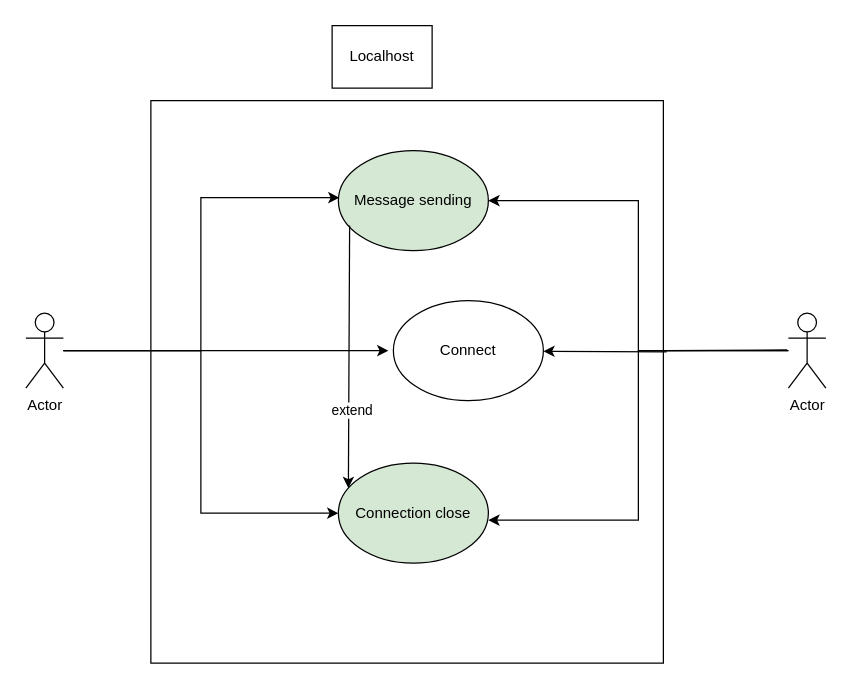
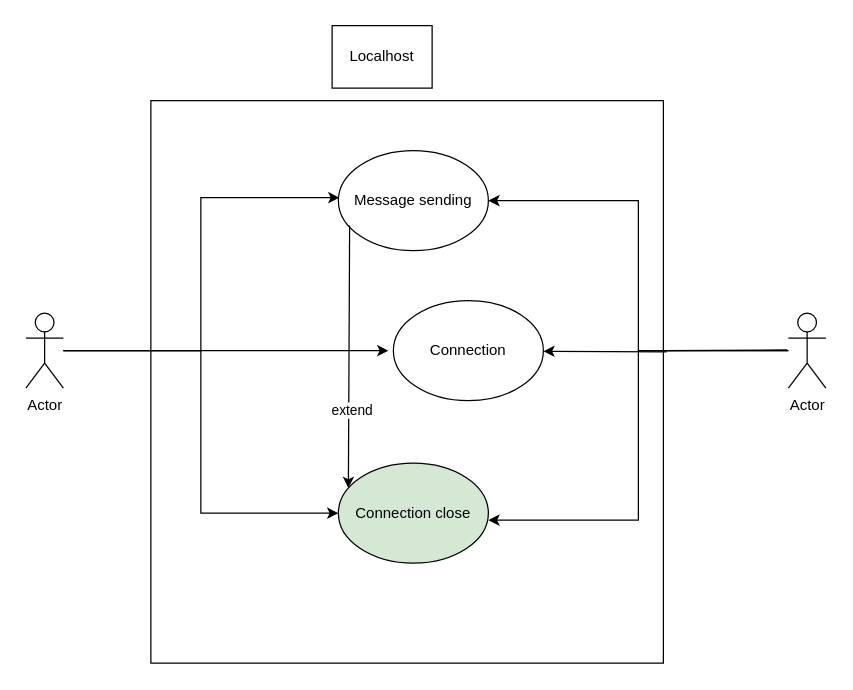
node "Message sending": fillcolor #d5e8d4 -> #ffffff
node "Connect": label "Connect" -> "Connection"
